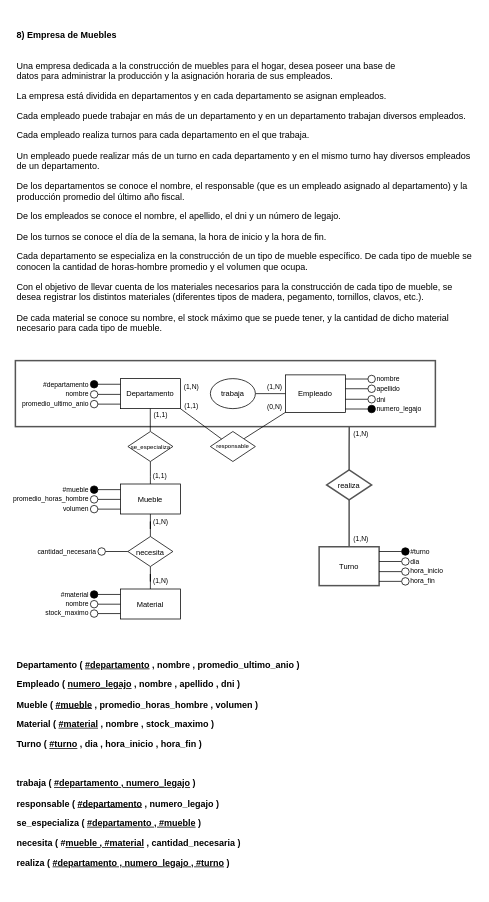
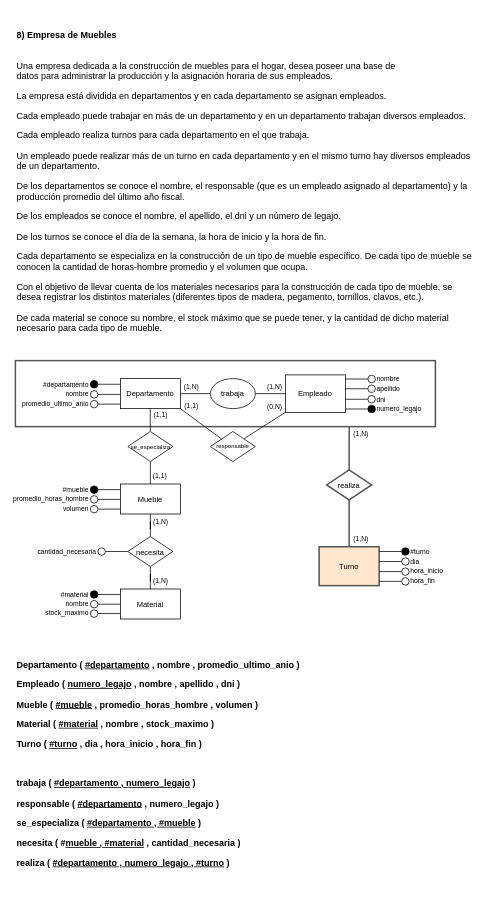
edge "Departamento" -- "trabaja": added
node "Turno": fillcolor #ffffff -> #ffe6cc
